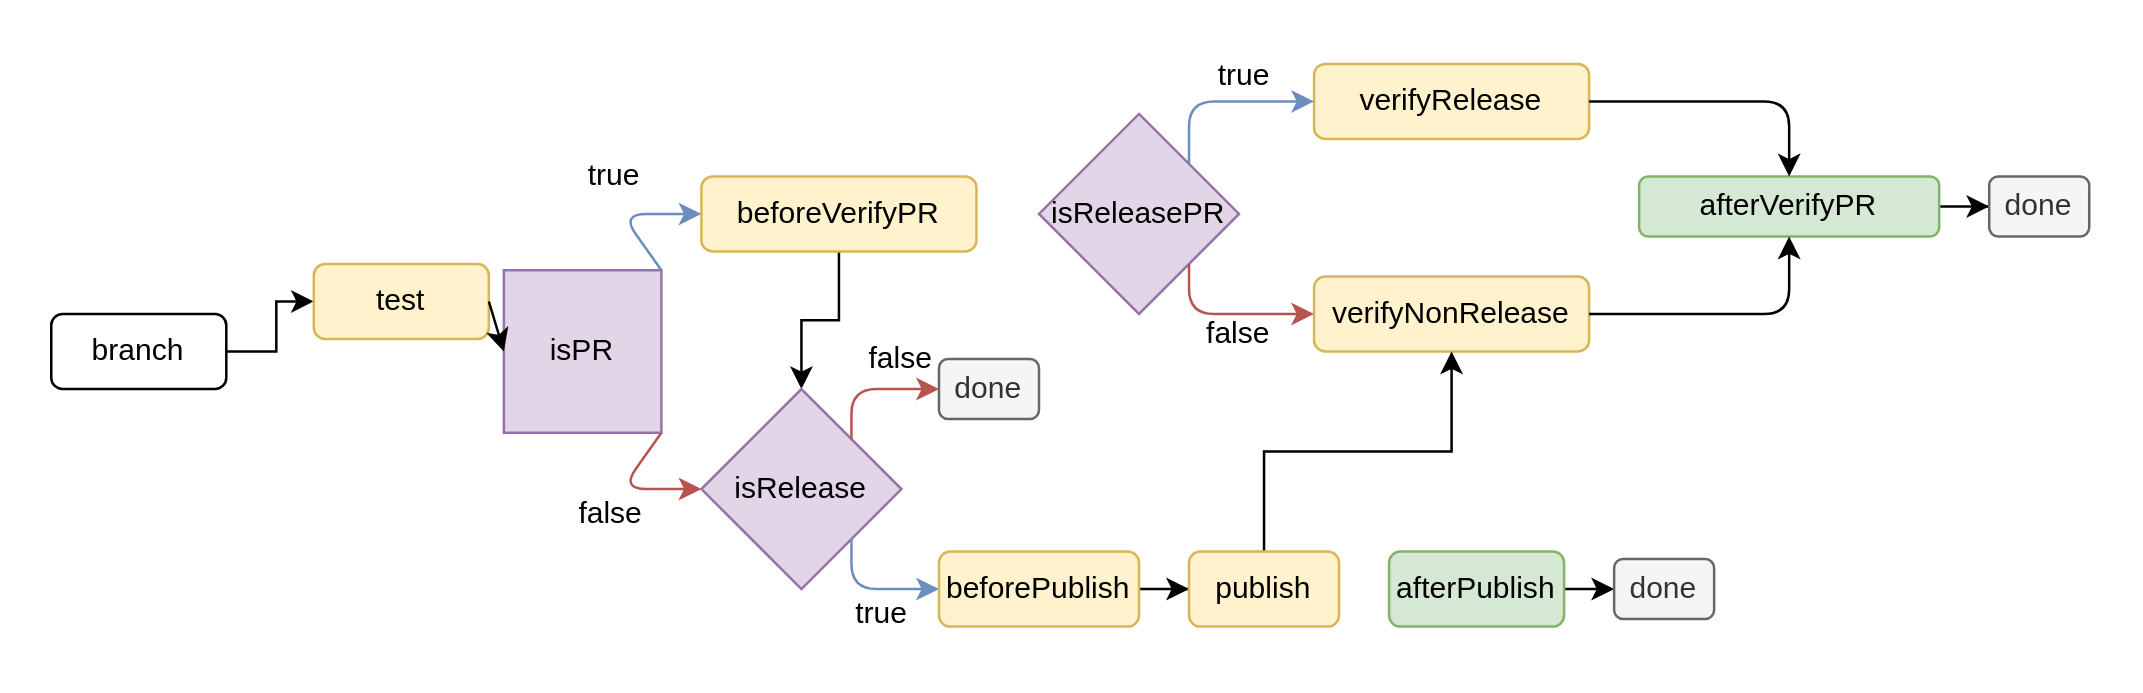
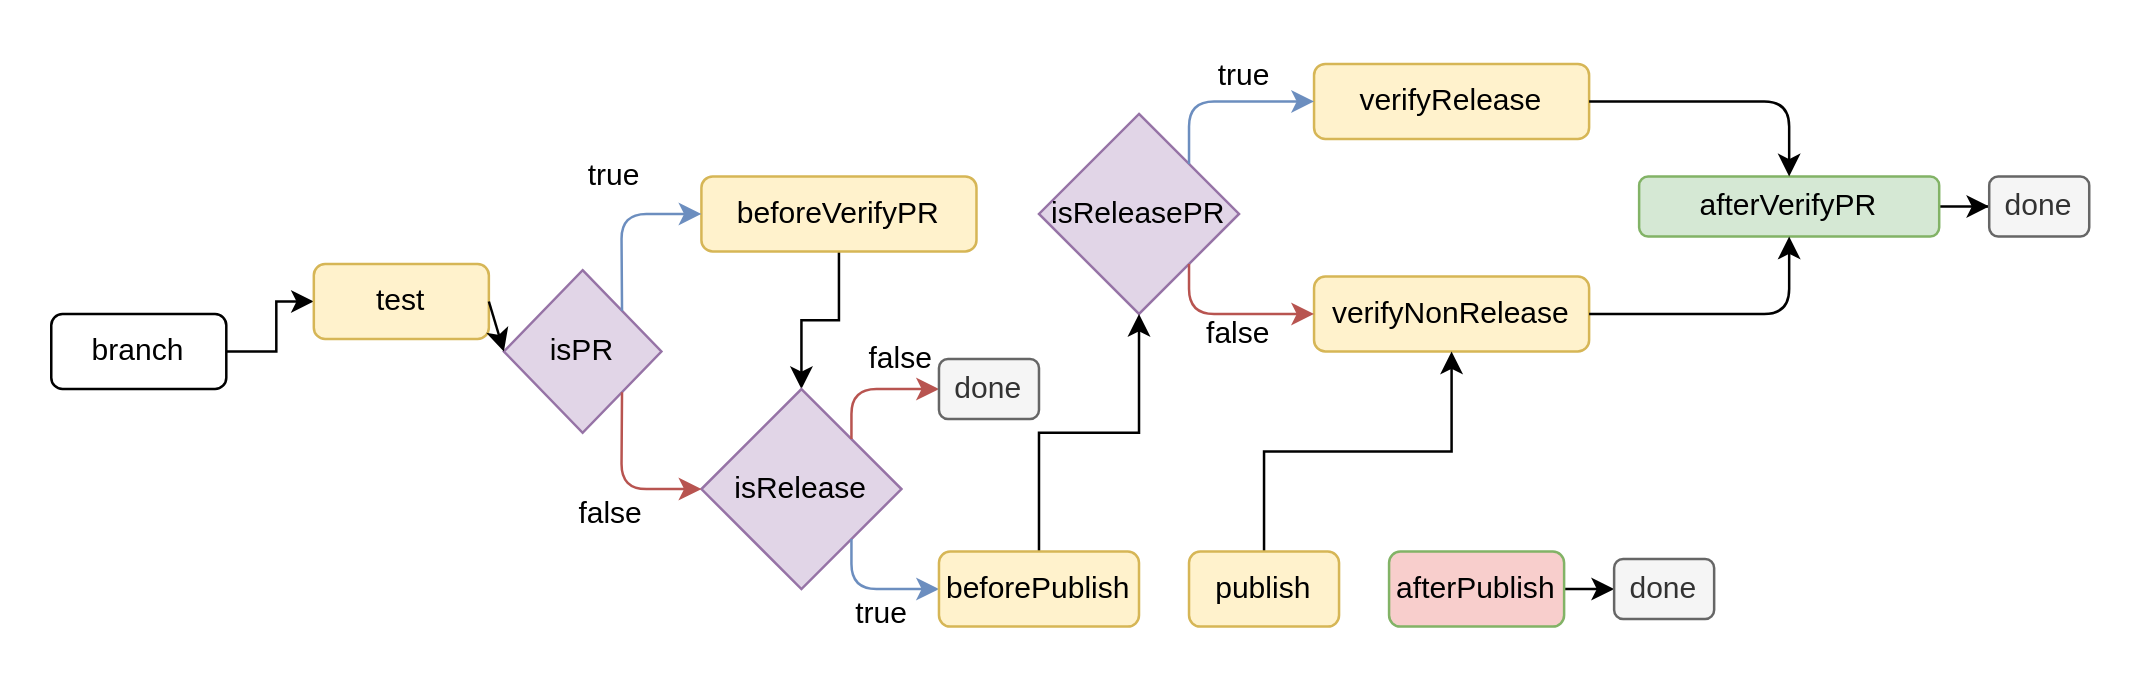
node "isPR": shape rectangle -> diamond
edge "beforePublish" -> "publish": now "beforePublish" -> "isReleasePR"
node "afterPublish": fillcolor #d5e8d4 -> #f8cecc
